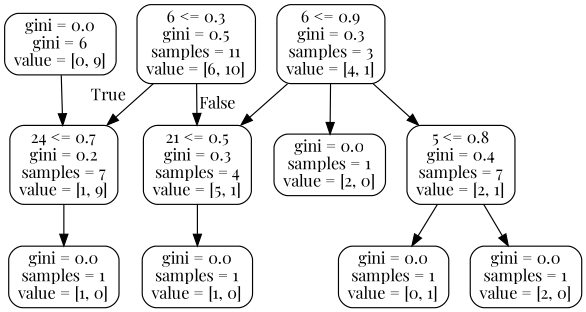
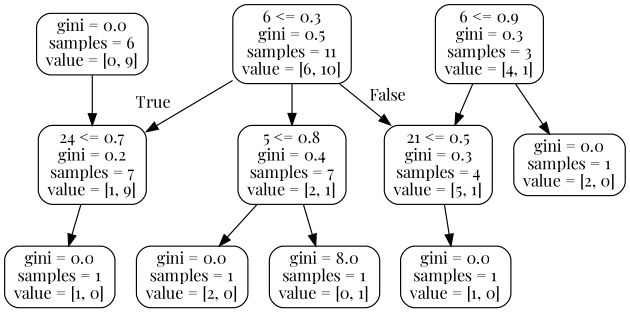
node "gini = 0.0 gini = 6 value = [0, 9]": label "gini = 0.0 gini = 6 value = [0, 9]" -> "gini = 0.0 samples = 6 value = [0, 9]"
edge "6 <= 0.9 gini = 0.3 samples = 3 value = [4, 1]" -> "5 <= 0.8 gini = 0.4 samples = 7 value = [2, 1]": now "6 <= 0.3 gini = 0.5 samples = 11 value = [6, 10]" -> "5 <= 0.8 gini = 0.4 samples = 7 value = [2, 1]"
node "gini = 0.0 samples = 1 value = [0, 1]": label "gini = 0.0 samples = 1 value = [0, 1]" -> "gini = 8.0 samples = 1 value = [0, 1]"
